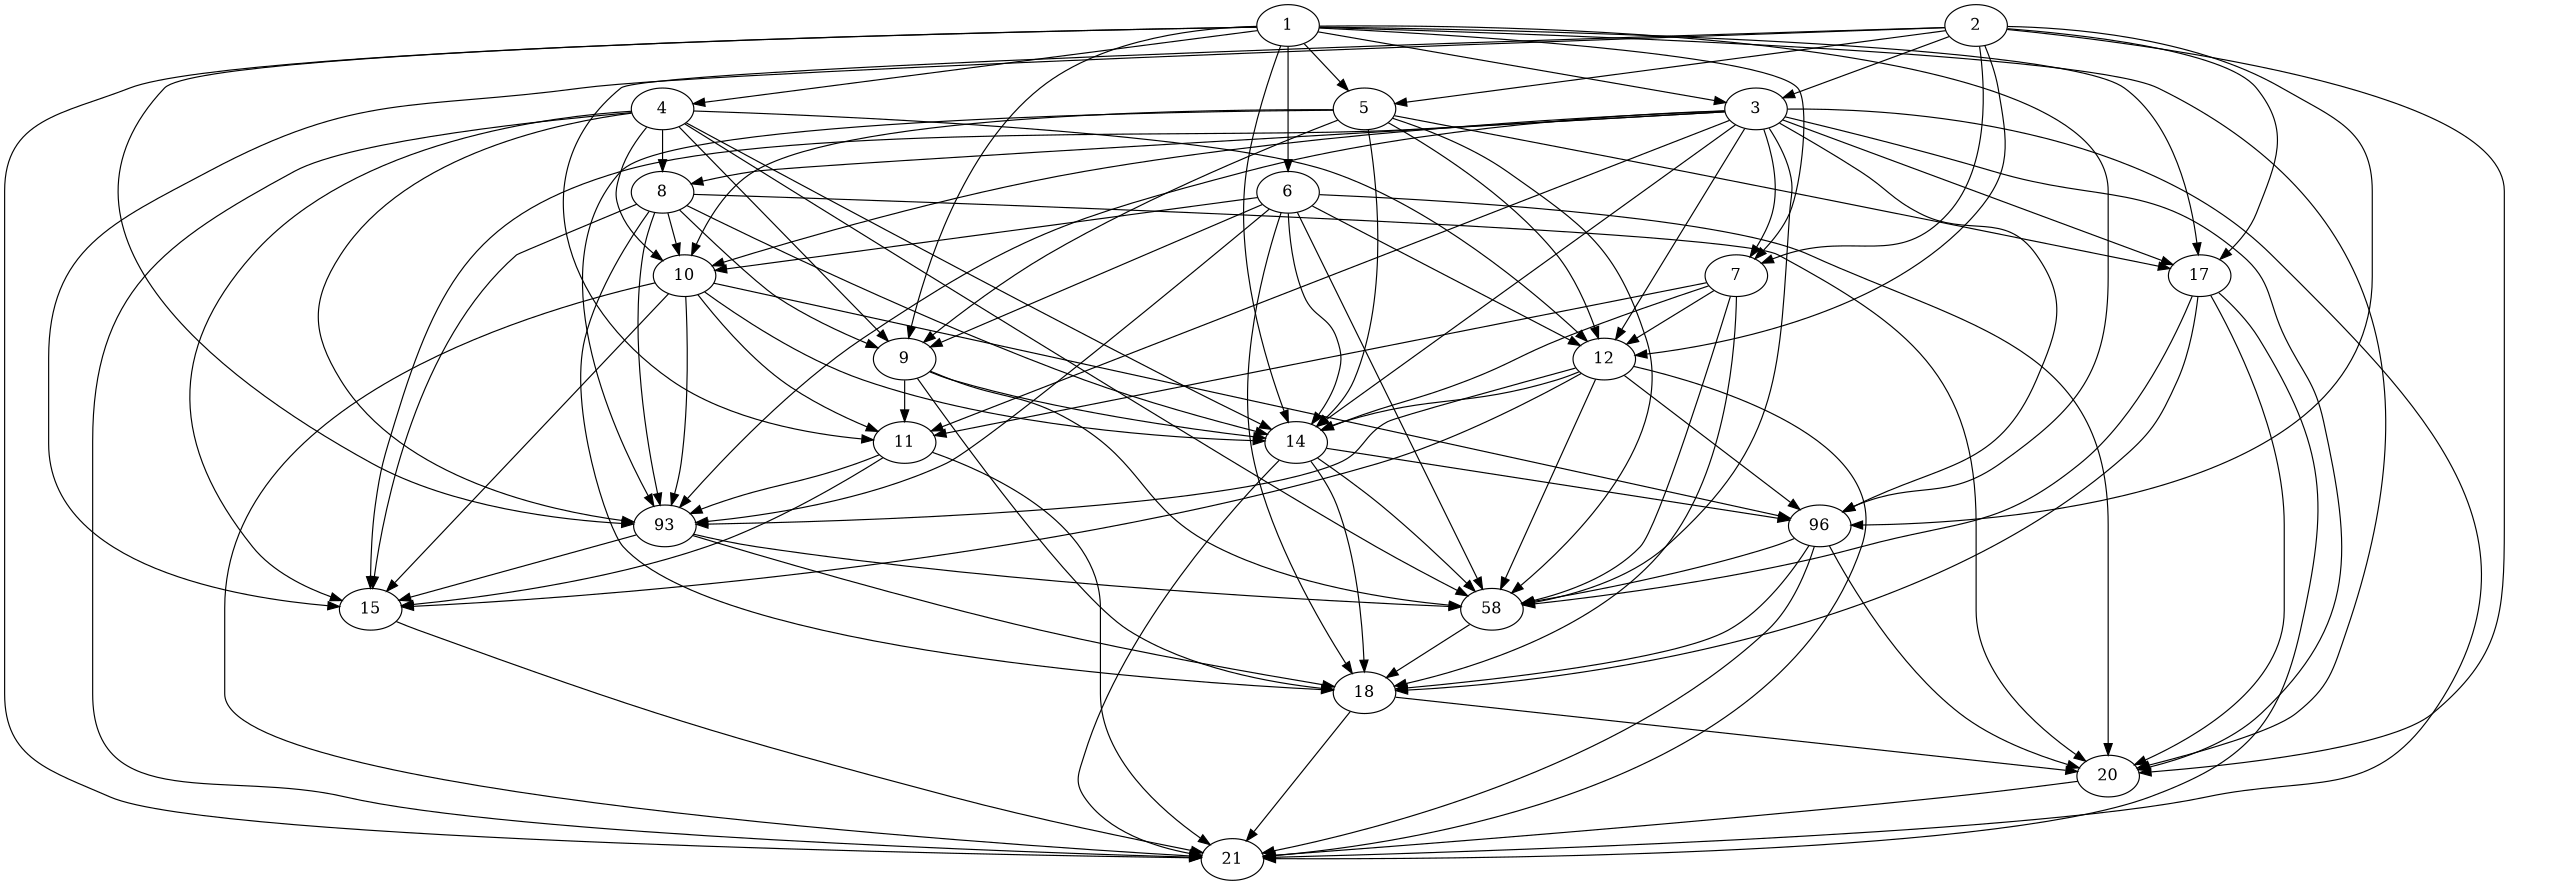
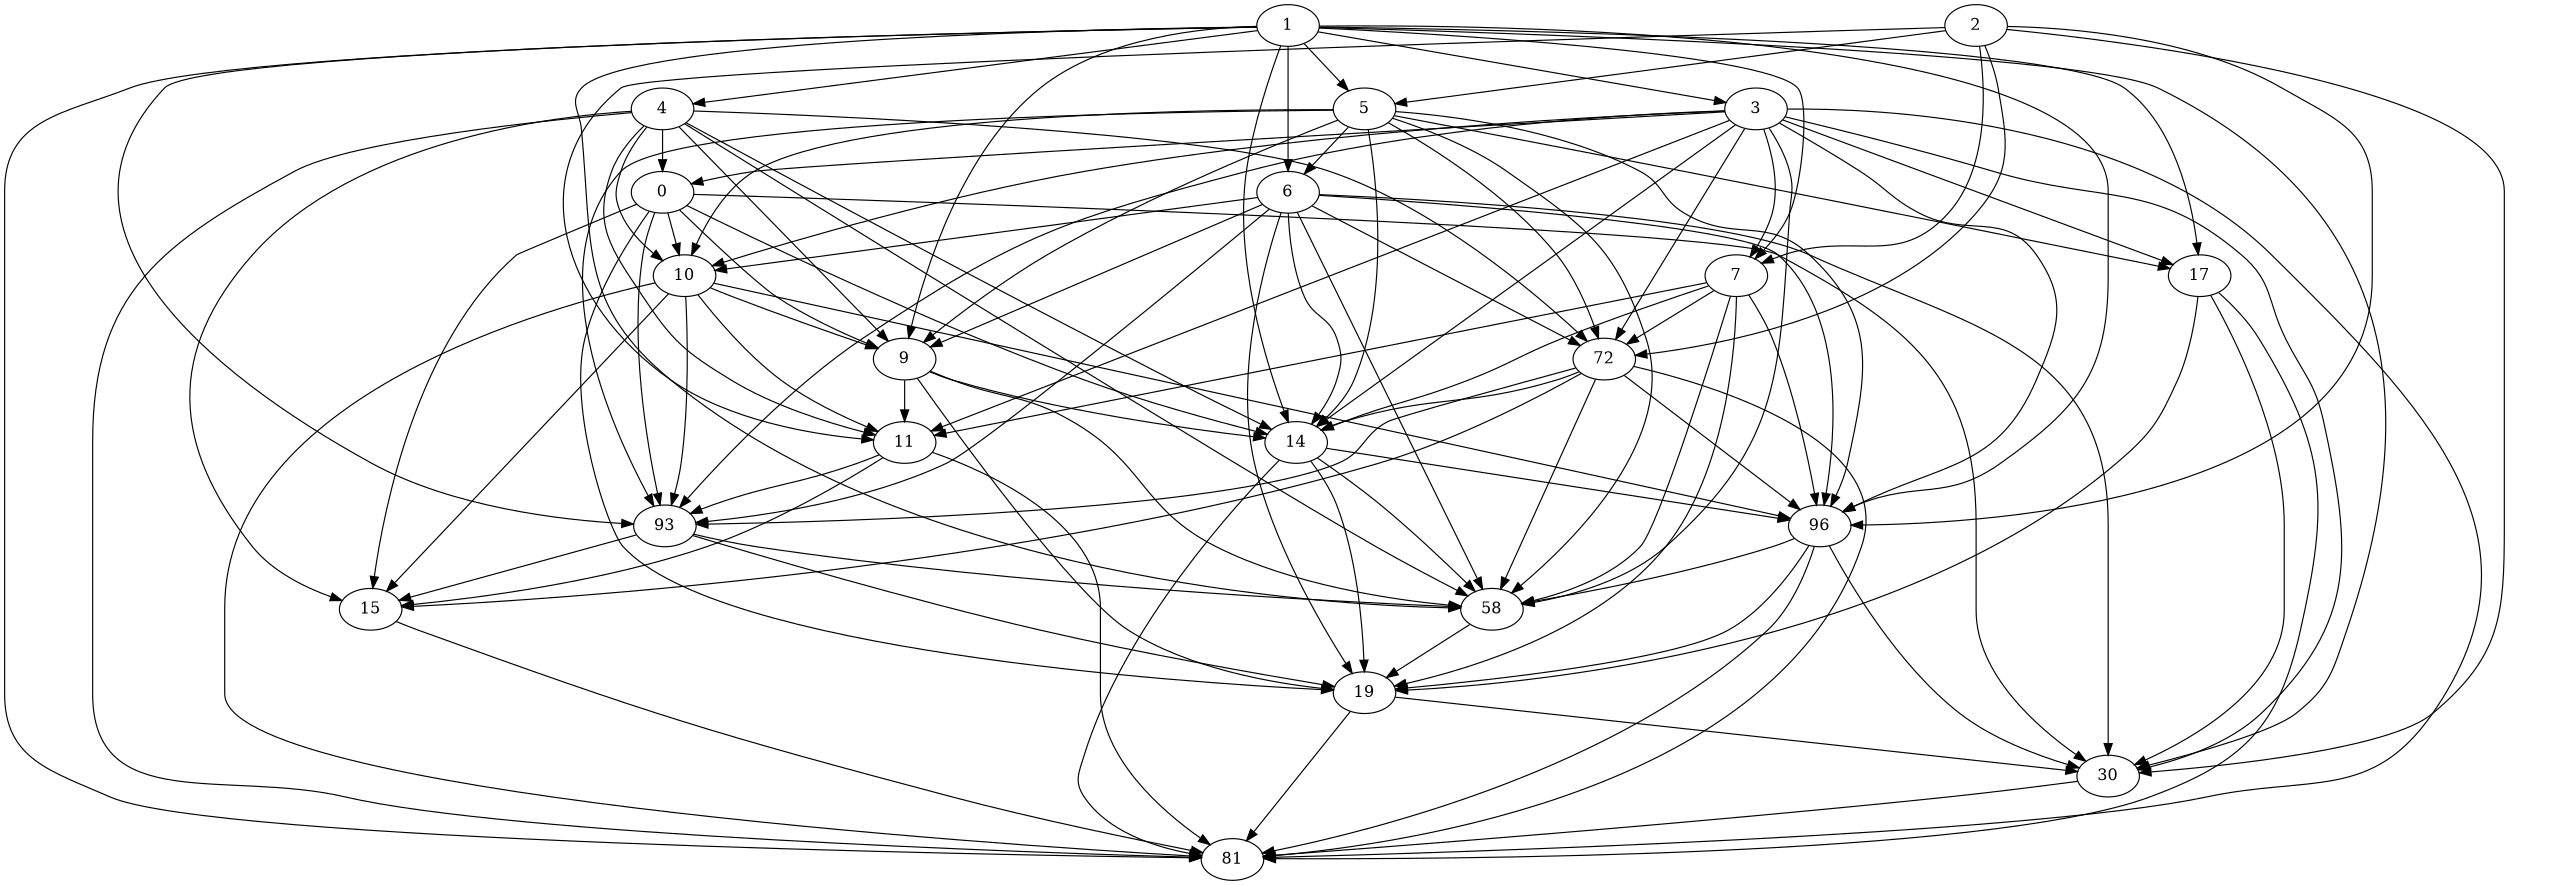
edge "2" -> "3": removed
edge "2" -> "17": removed
edge "2" -> "15": removed
edge "3" -> "15": removed
edge "5" -> "6": added
node "8": label "8" -> "0"
edge "5" -> "96": added
edge "6" -> "96": added
edge "4" -> "93": now "4" -> "11"
node "12": label "12" -> "72"
edge "7" -> "96": added
edge "10" -> "14": now "10" -> "9"
edge "17" -> "58": now "1" -> "58"
node "18": label "18" -> "19"
node "20": label "20" -> "30"
node "21": label "21" -> "81"
